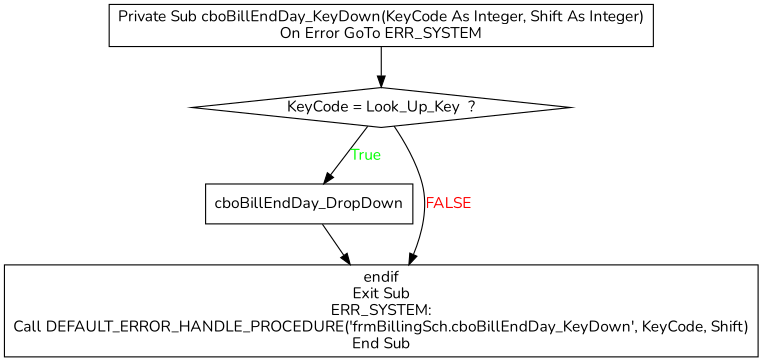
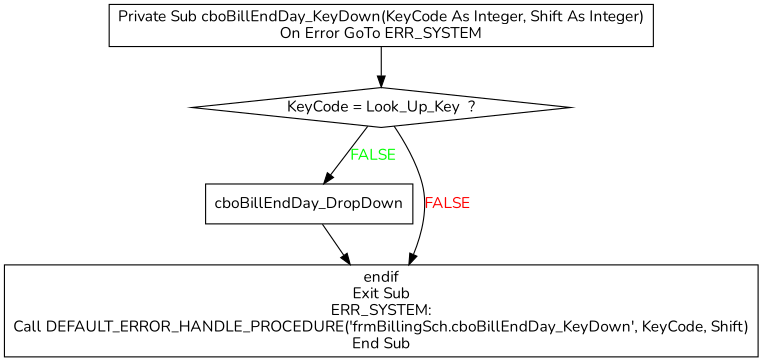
edge "KeyCode = Look_Up_Key  ?" -> "cboBillEndDay_DropDown": label "True" -> "FALSE"
